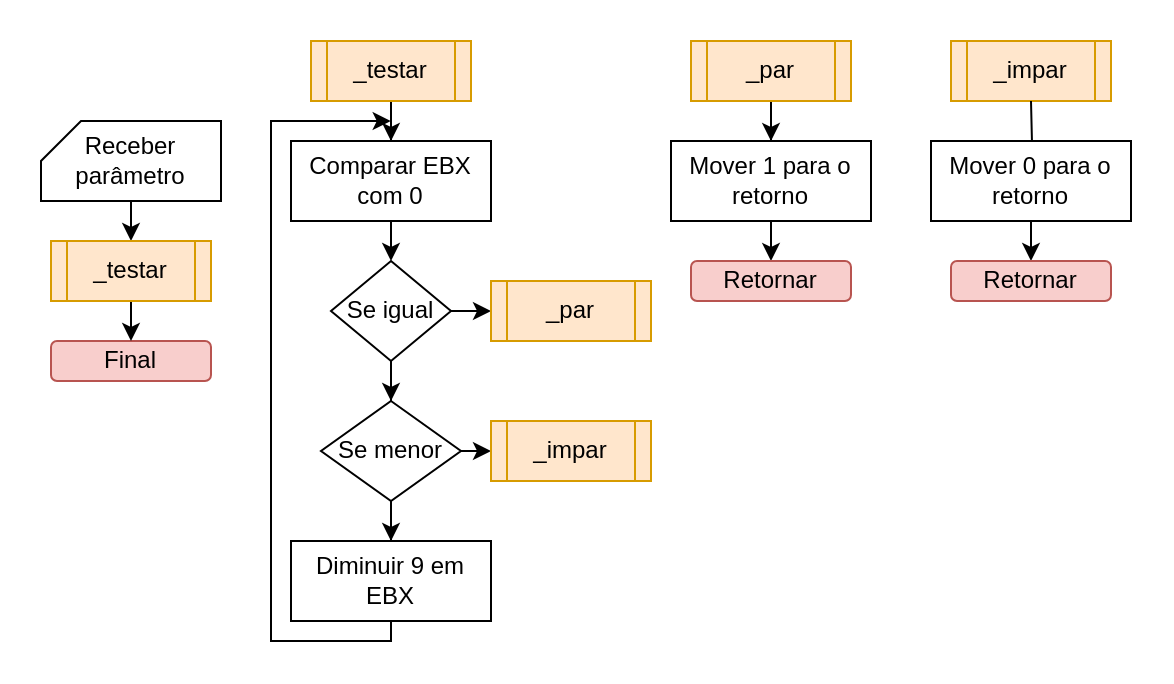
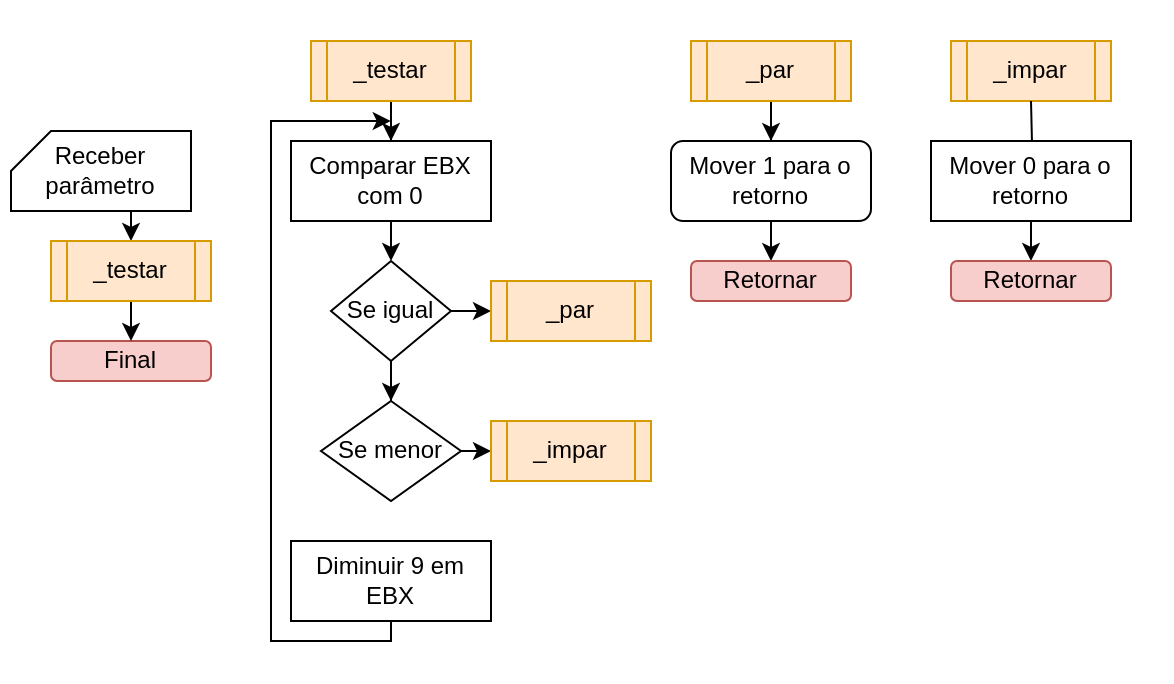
node "Receber parâmetro": moved (131, 161) -> (101, 171)
node "Mover 1 para o retorno": shape rectangle -> rounded rectangle
edge "Se menor" -> "Diminuir 9 em EBX": removed
